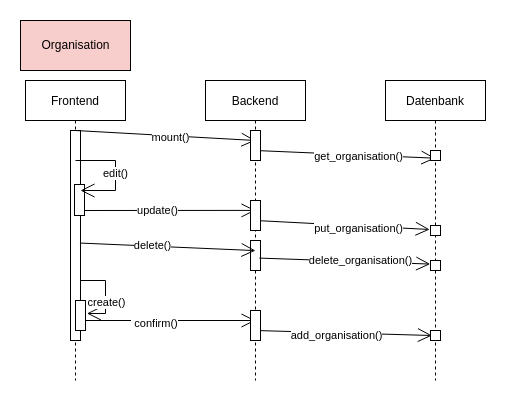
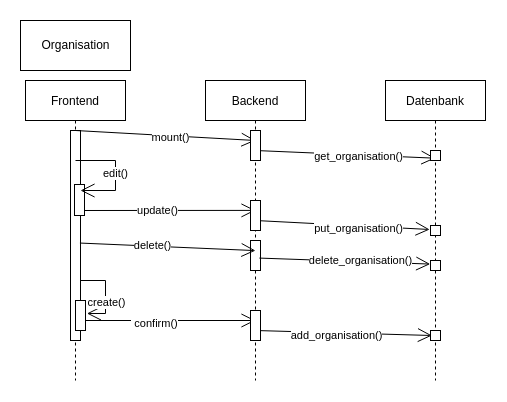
node "Organisation": fillcolor #f8cecc -> #ffffff
